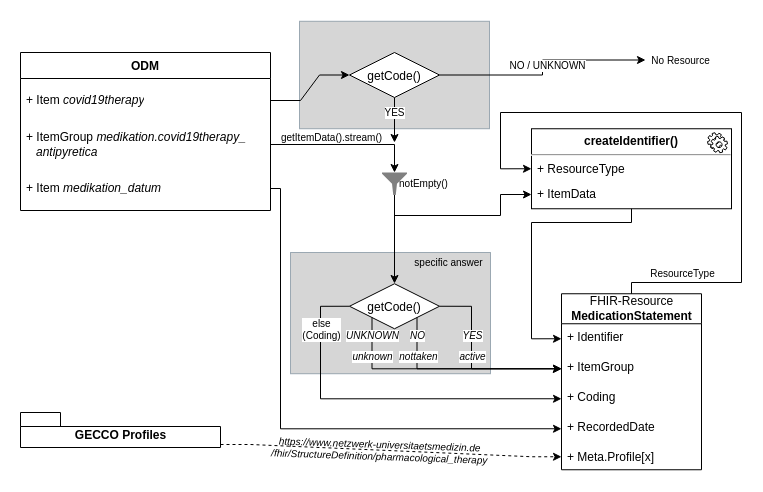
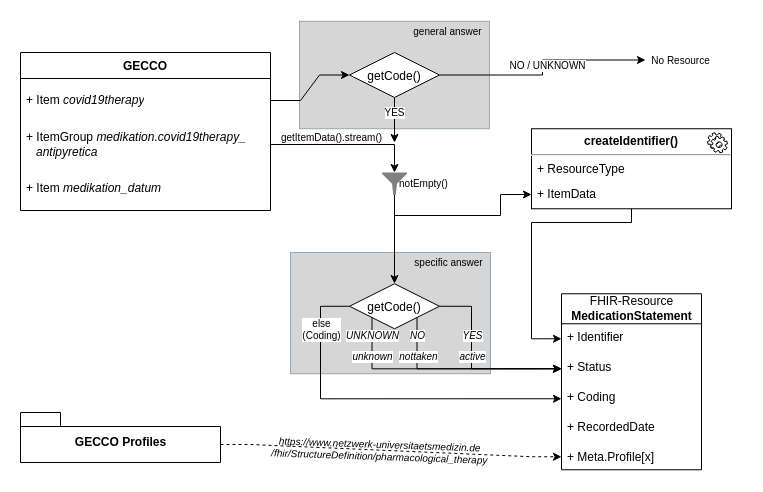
node "general answer": added
node "ODM": label "ODM" -> "GECCO"
edge "FHIR-Resource MedicationStatement" -> "+ ResourceType": removed, label "ResourceType"
node "+ ItemGroup": label "+ ItemGroup" -> "+ Status"
edge "+ Item medikation_datum" -> "+ RecordedDate": removed
node "GECCO Profiles": size 200x35 -> 200x50
